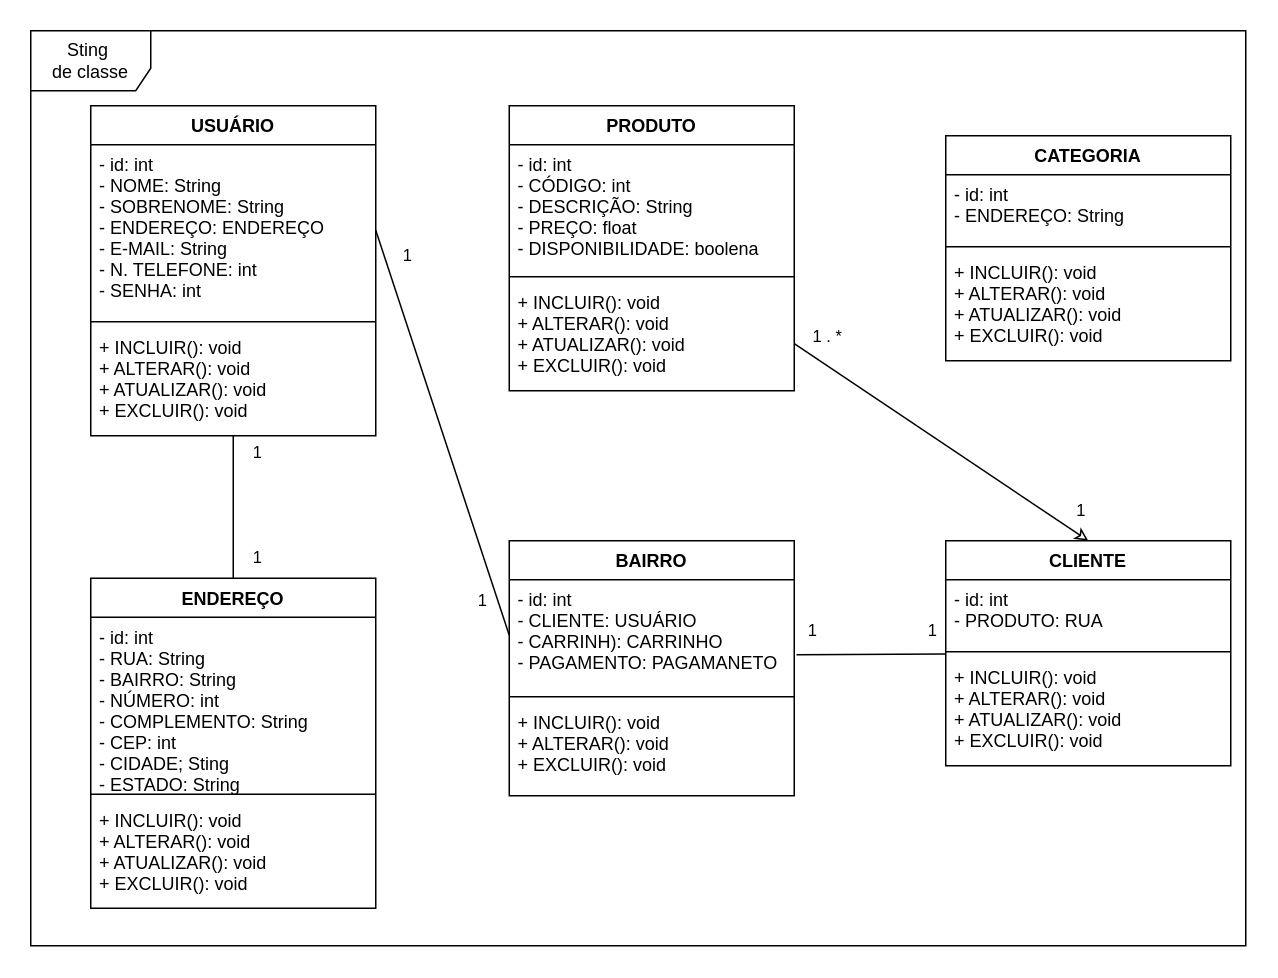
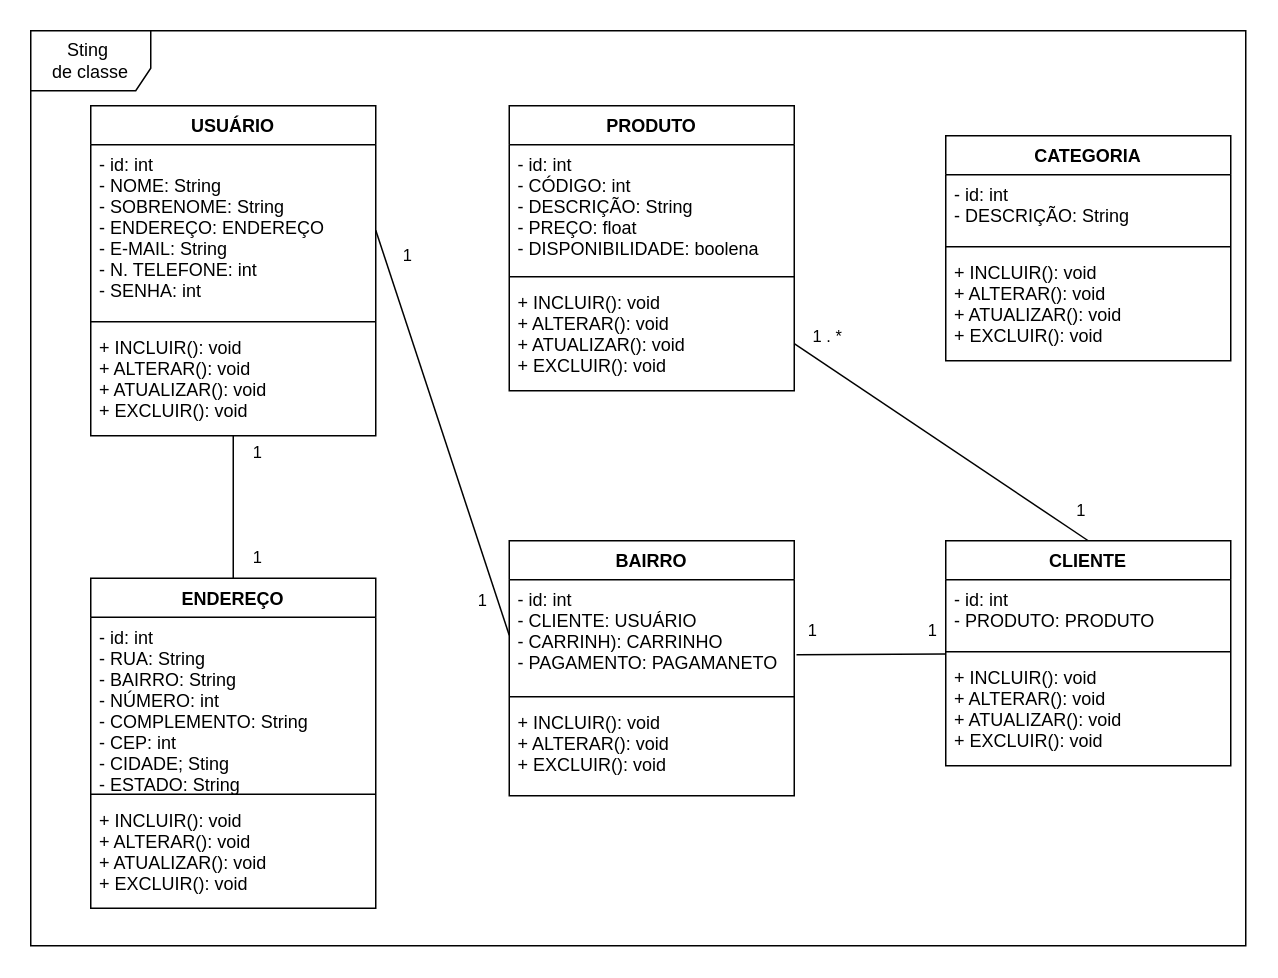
node "- id: int - ENDEREÇO: String": label "- id: int - ENDEREÇO: String" -> "- id: int - DESCRIÇÃO: String"
edge "PRODUTO" -> "CLIENTE": arrowhead classic -> none
node "- id: int - PRODUTO: RUA": label "- id: int - PRODUTO: RUA" -> "- id: int - PRODUTO: PRODUTO"
